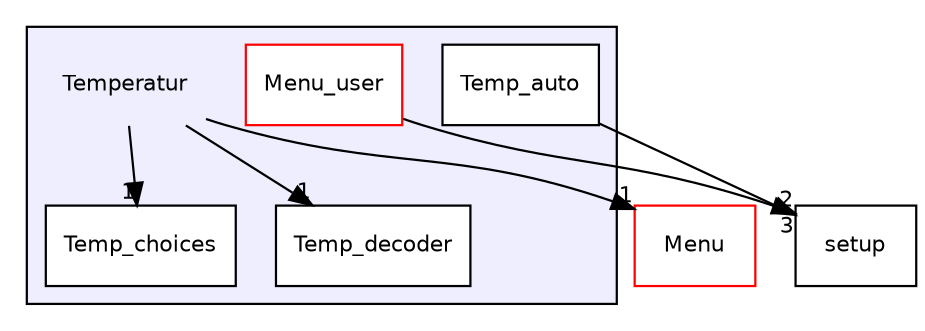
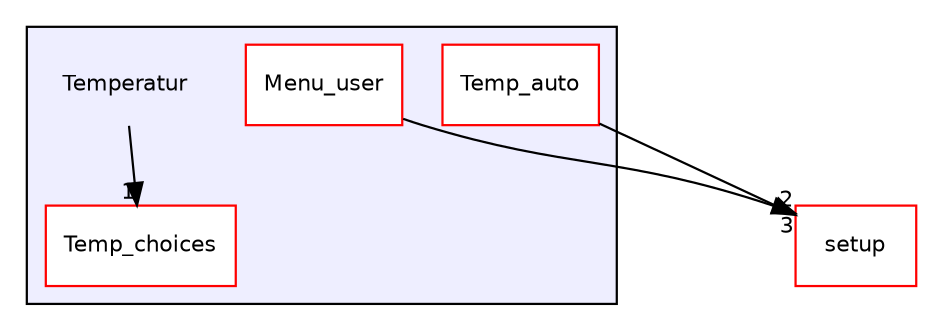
node "Temp_auto": color black -> red
node "Temp_choices": color black -> red
node "Temp_decoder": removed
node "Menu": removed
node "setup": color black -> red
